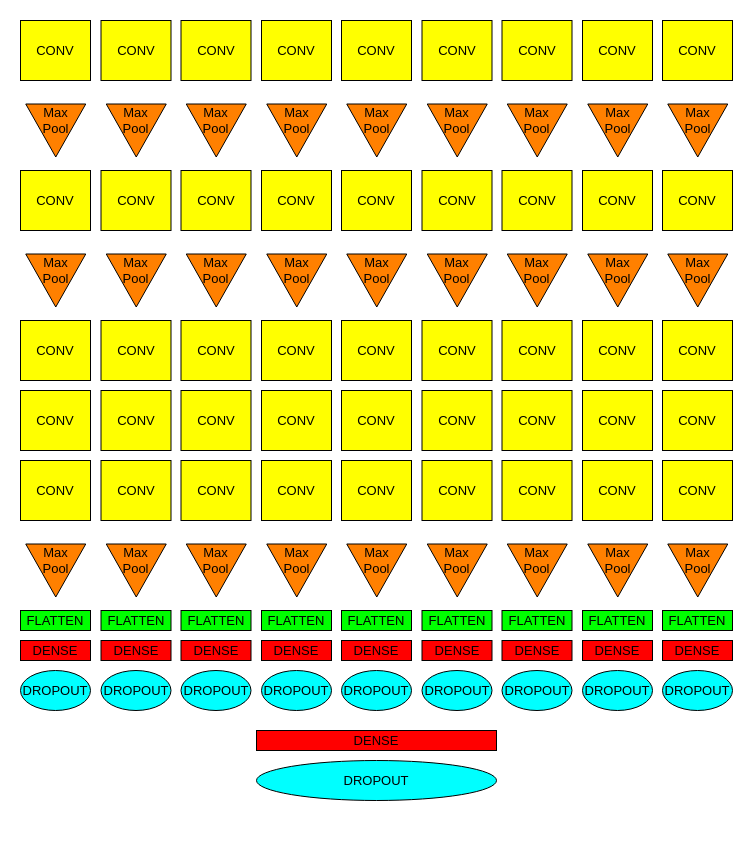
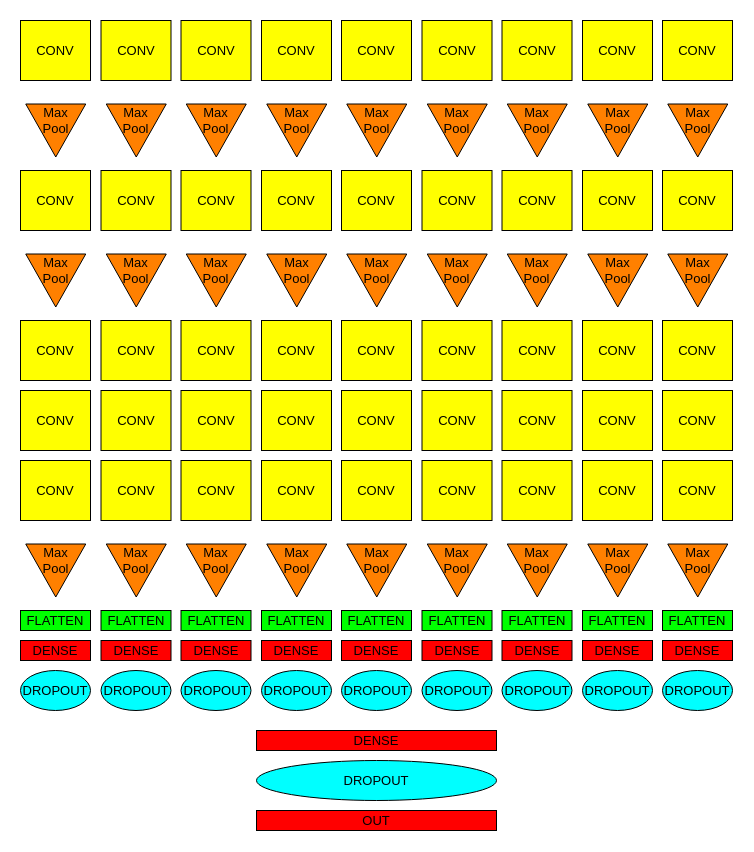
node "OUT": added
